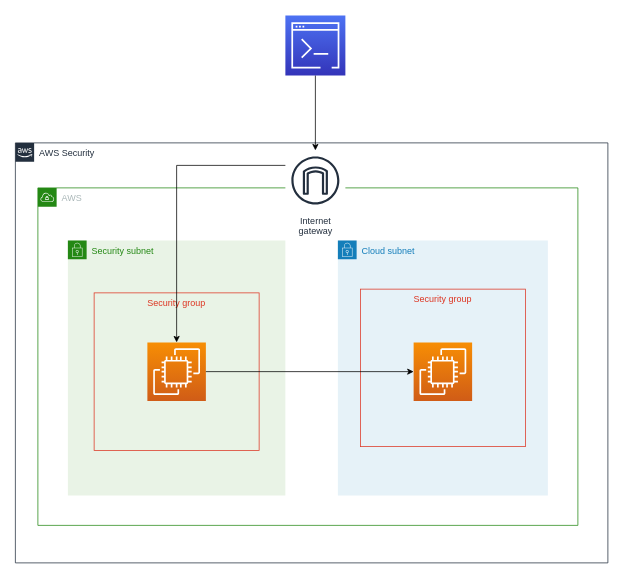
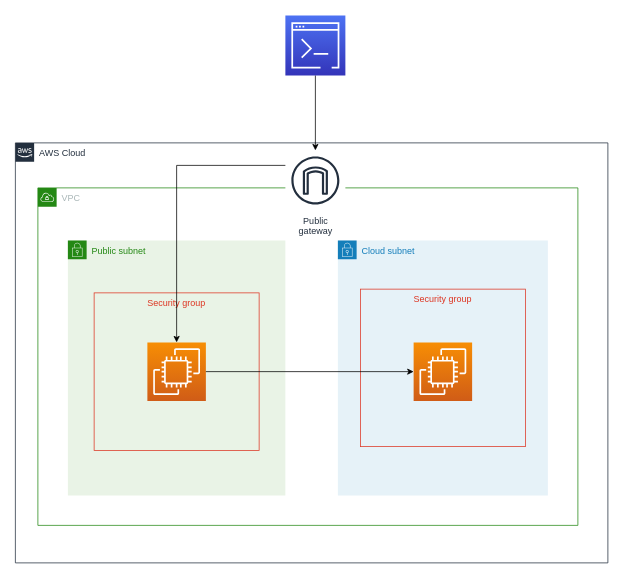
node "AWS Security": label "AWS Security" -> "AWS Cloud"
node "AWS": label "AWS" -> "VPC"
node "Internet gateway": label "Internet gateway" -> "Public gateway"
node "Security subnet": label "Security subnet" -> "Public subnet"
